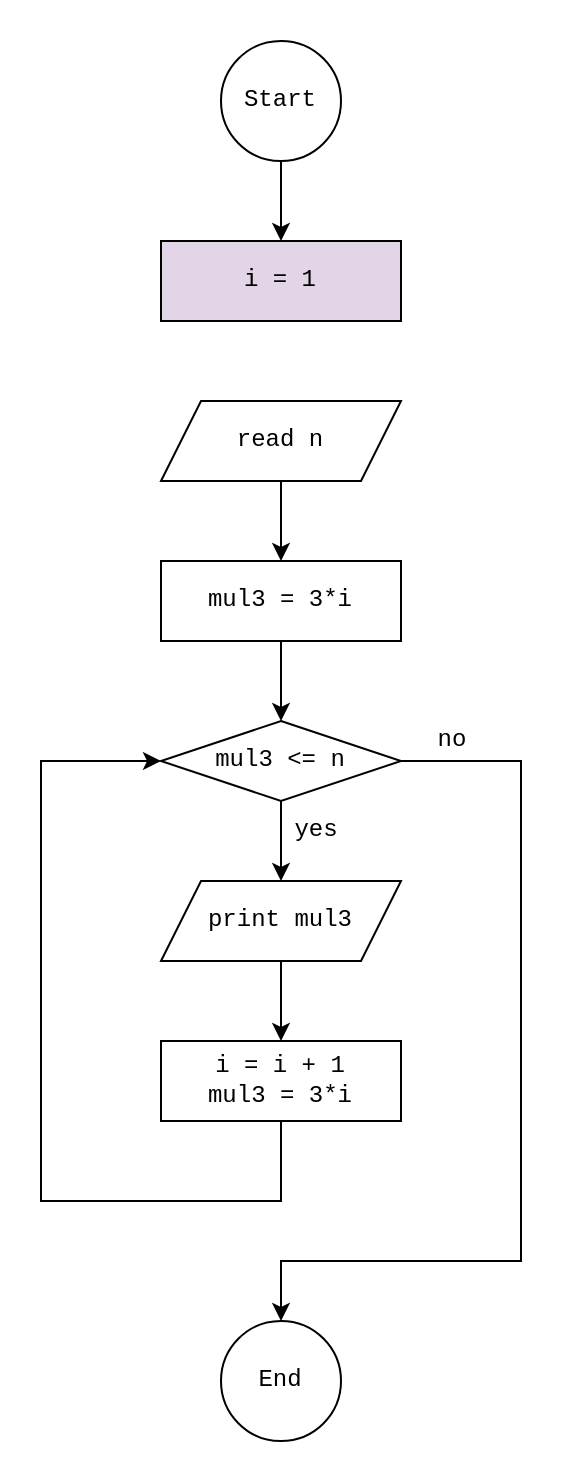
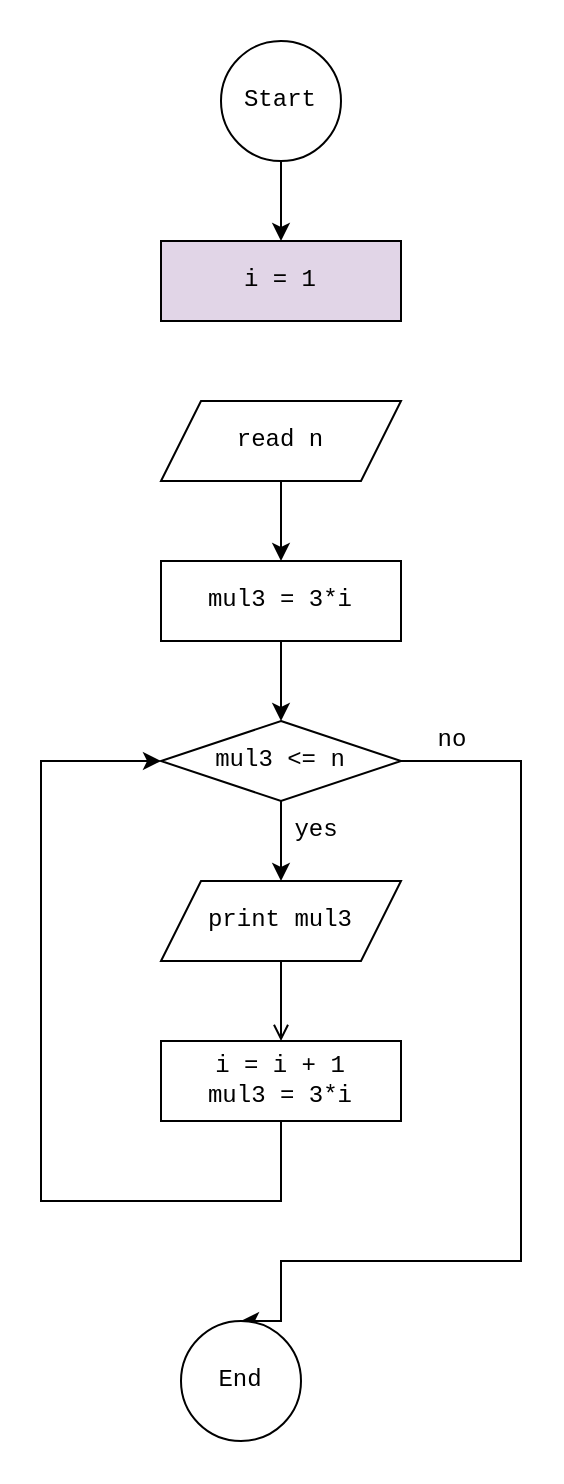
edge "print mul3" -> "i = i + 1 mul3 = 3*i": arrowhead classic -> open
node "End": moved (281, 1381) -> (241, 1381)
